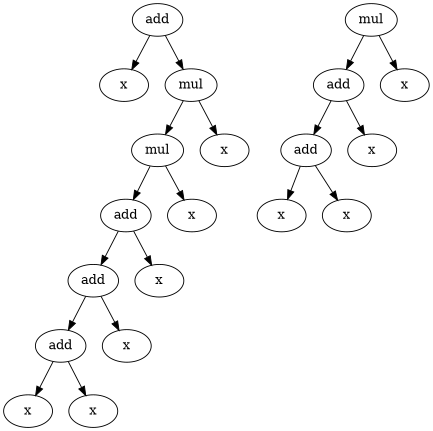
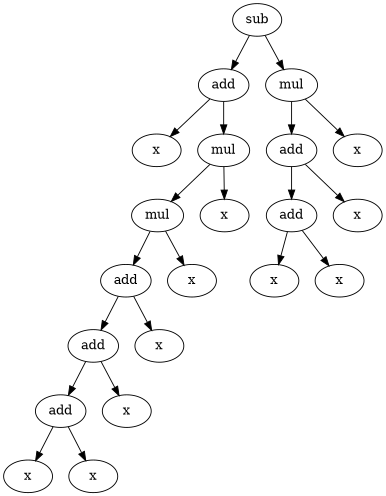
node "sub": added
